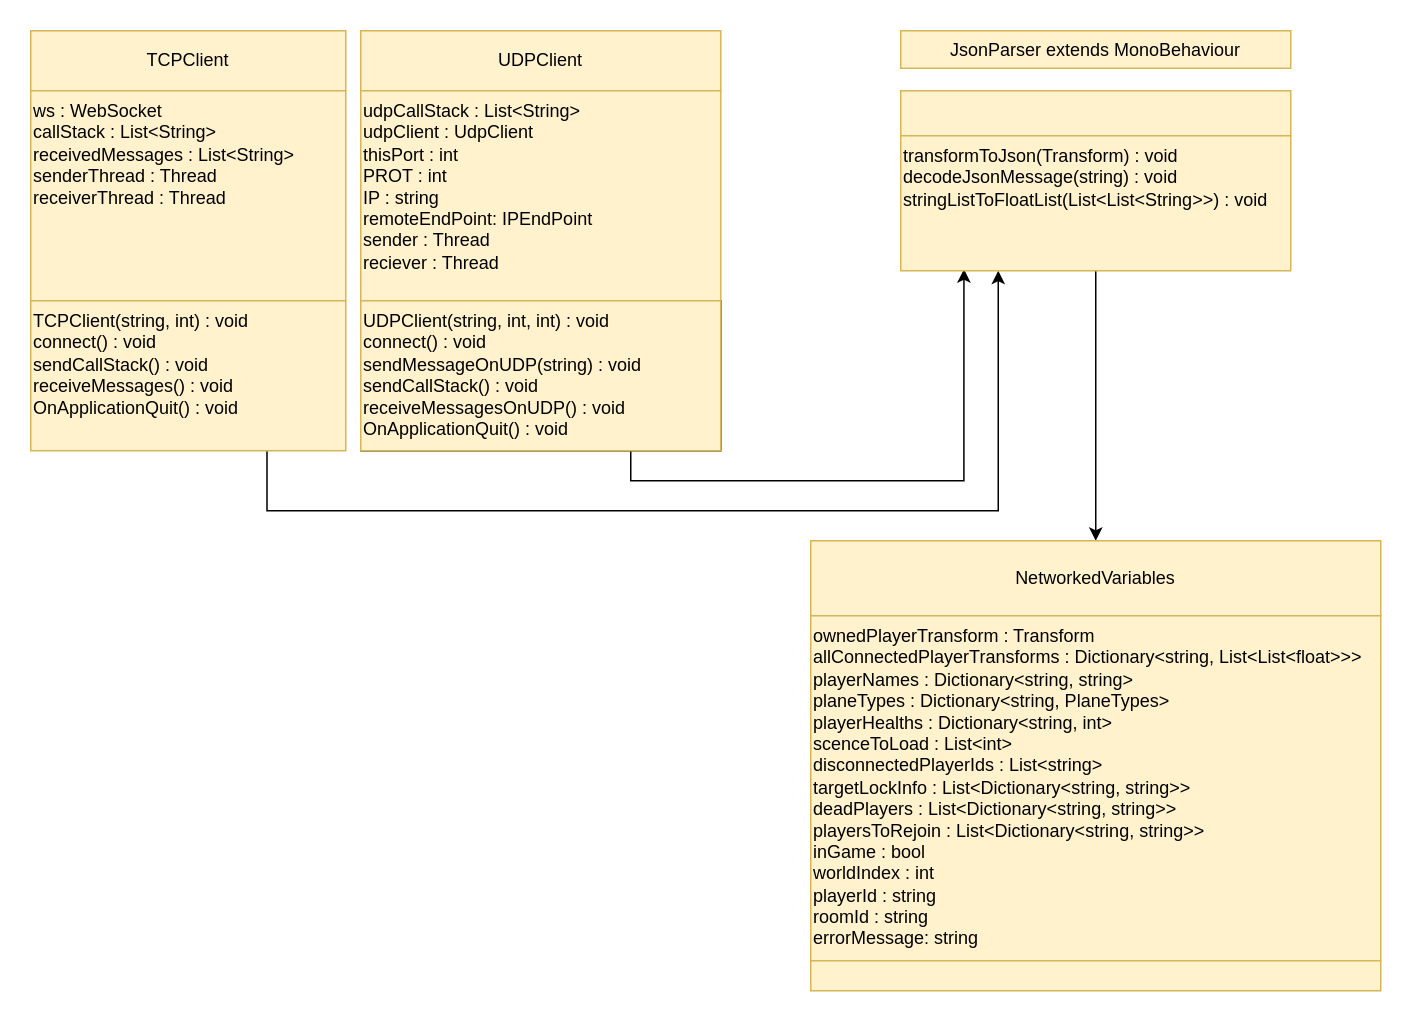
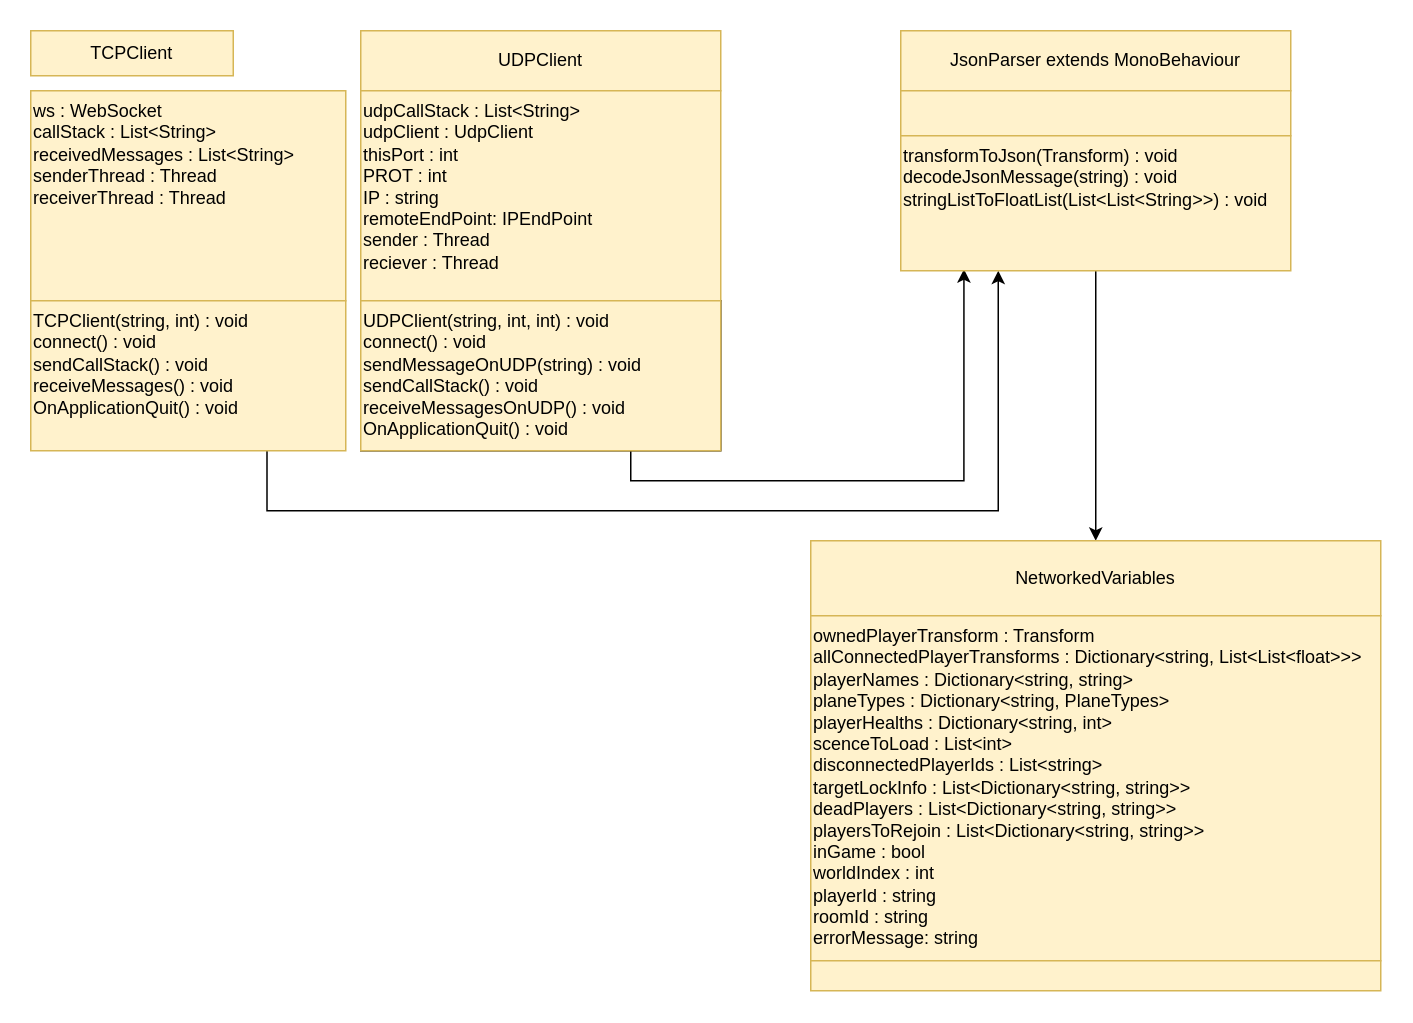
node "JsonParser extends MonoBehaviour": size 390x38 -> 390x60
node "TCPClient": size 315x60 -> 203x45
